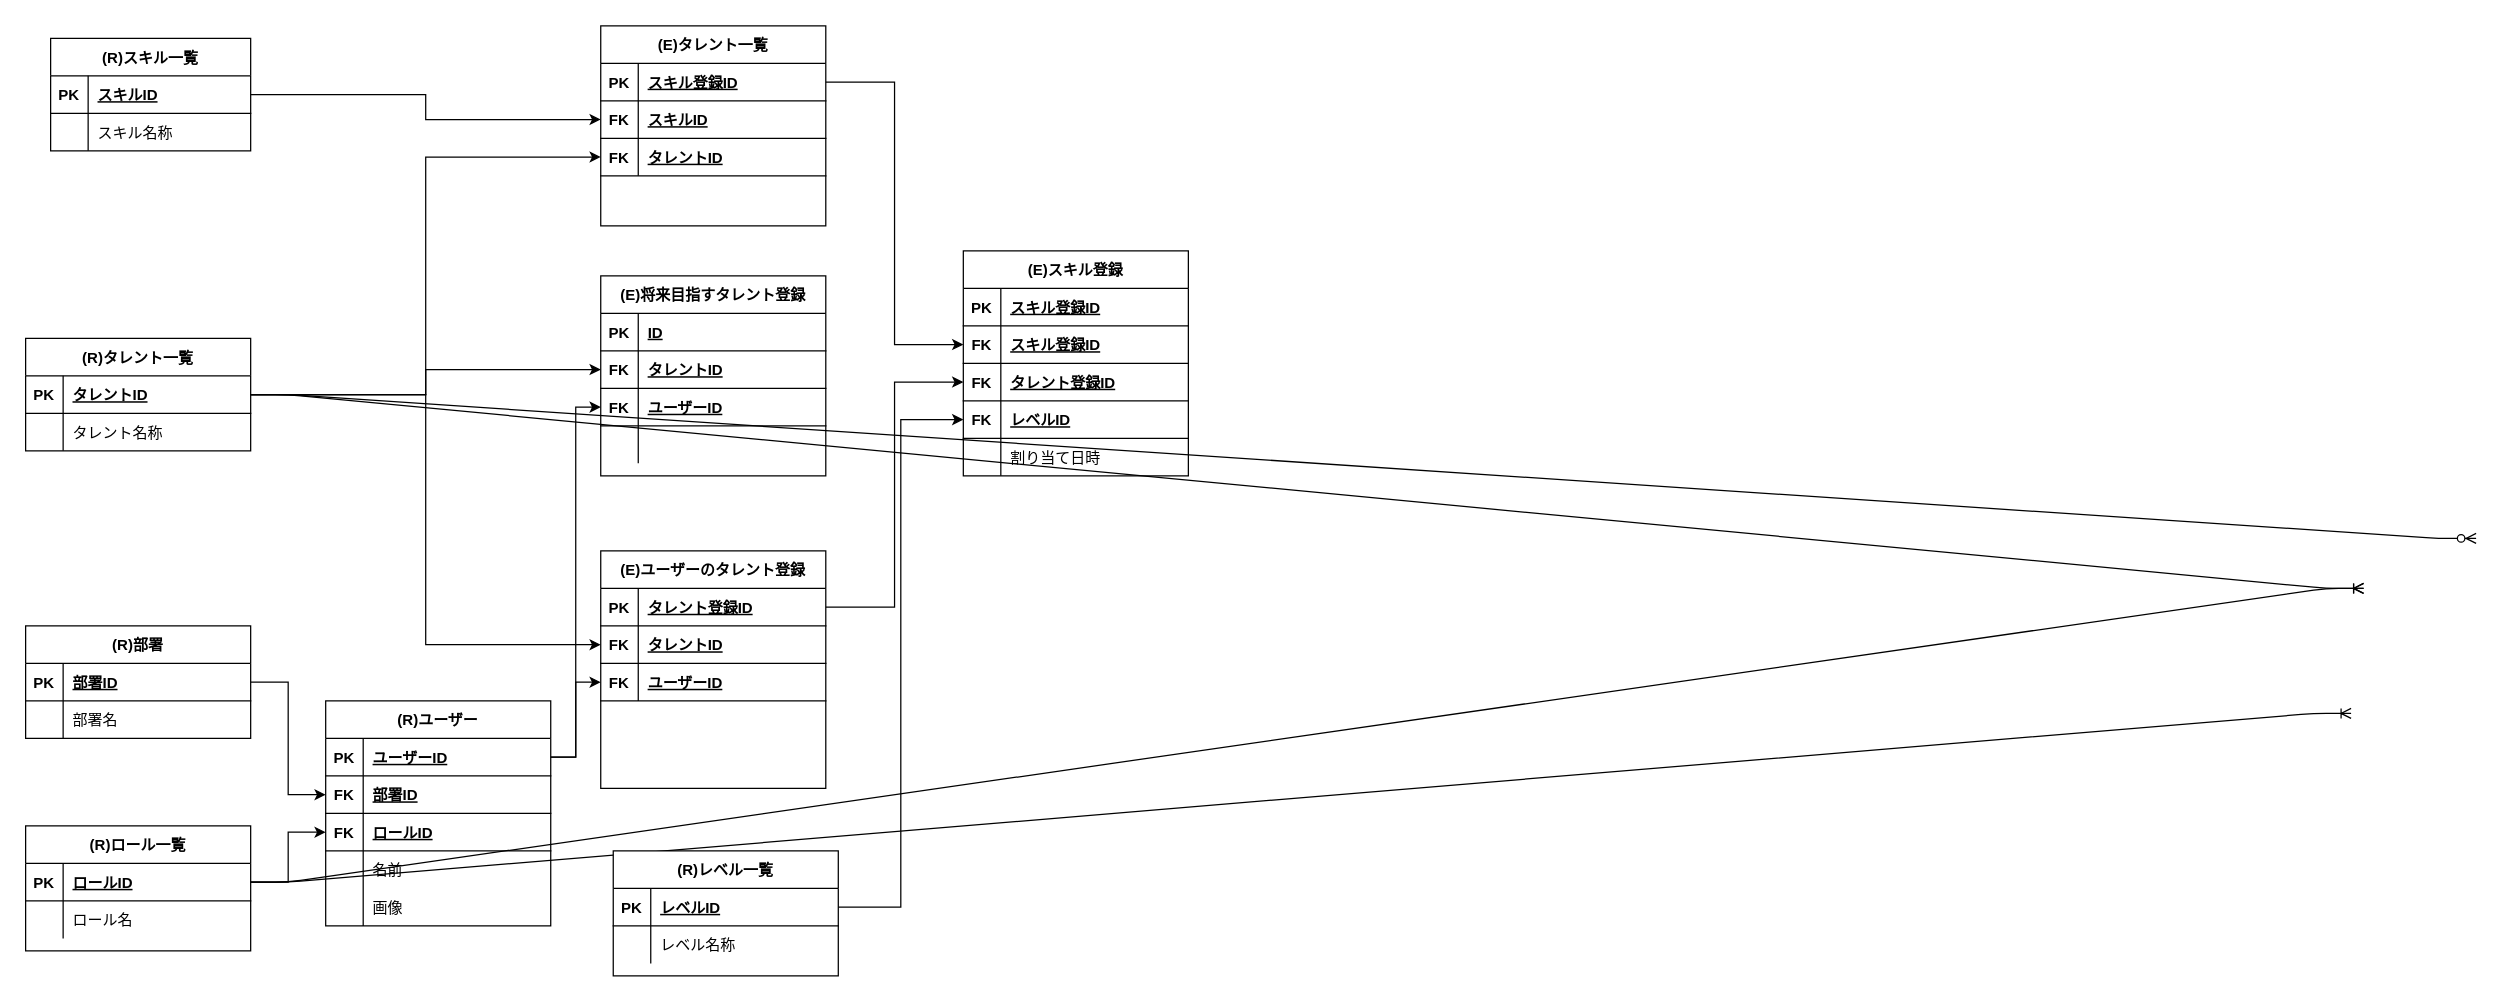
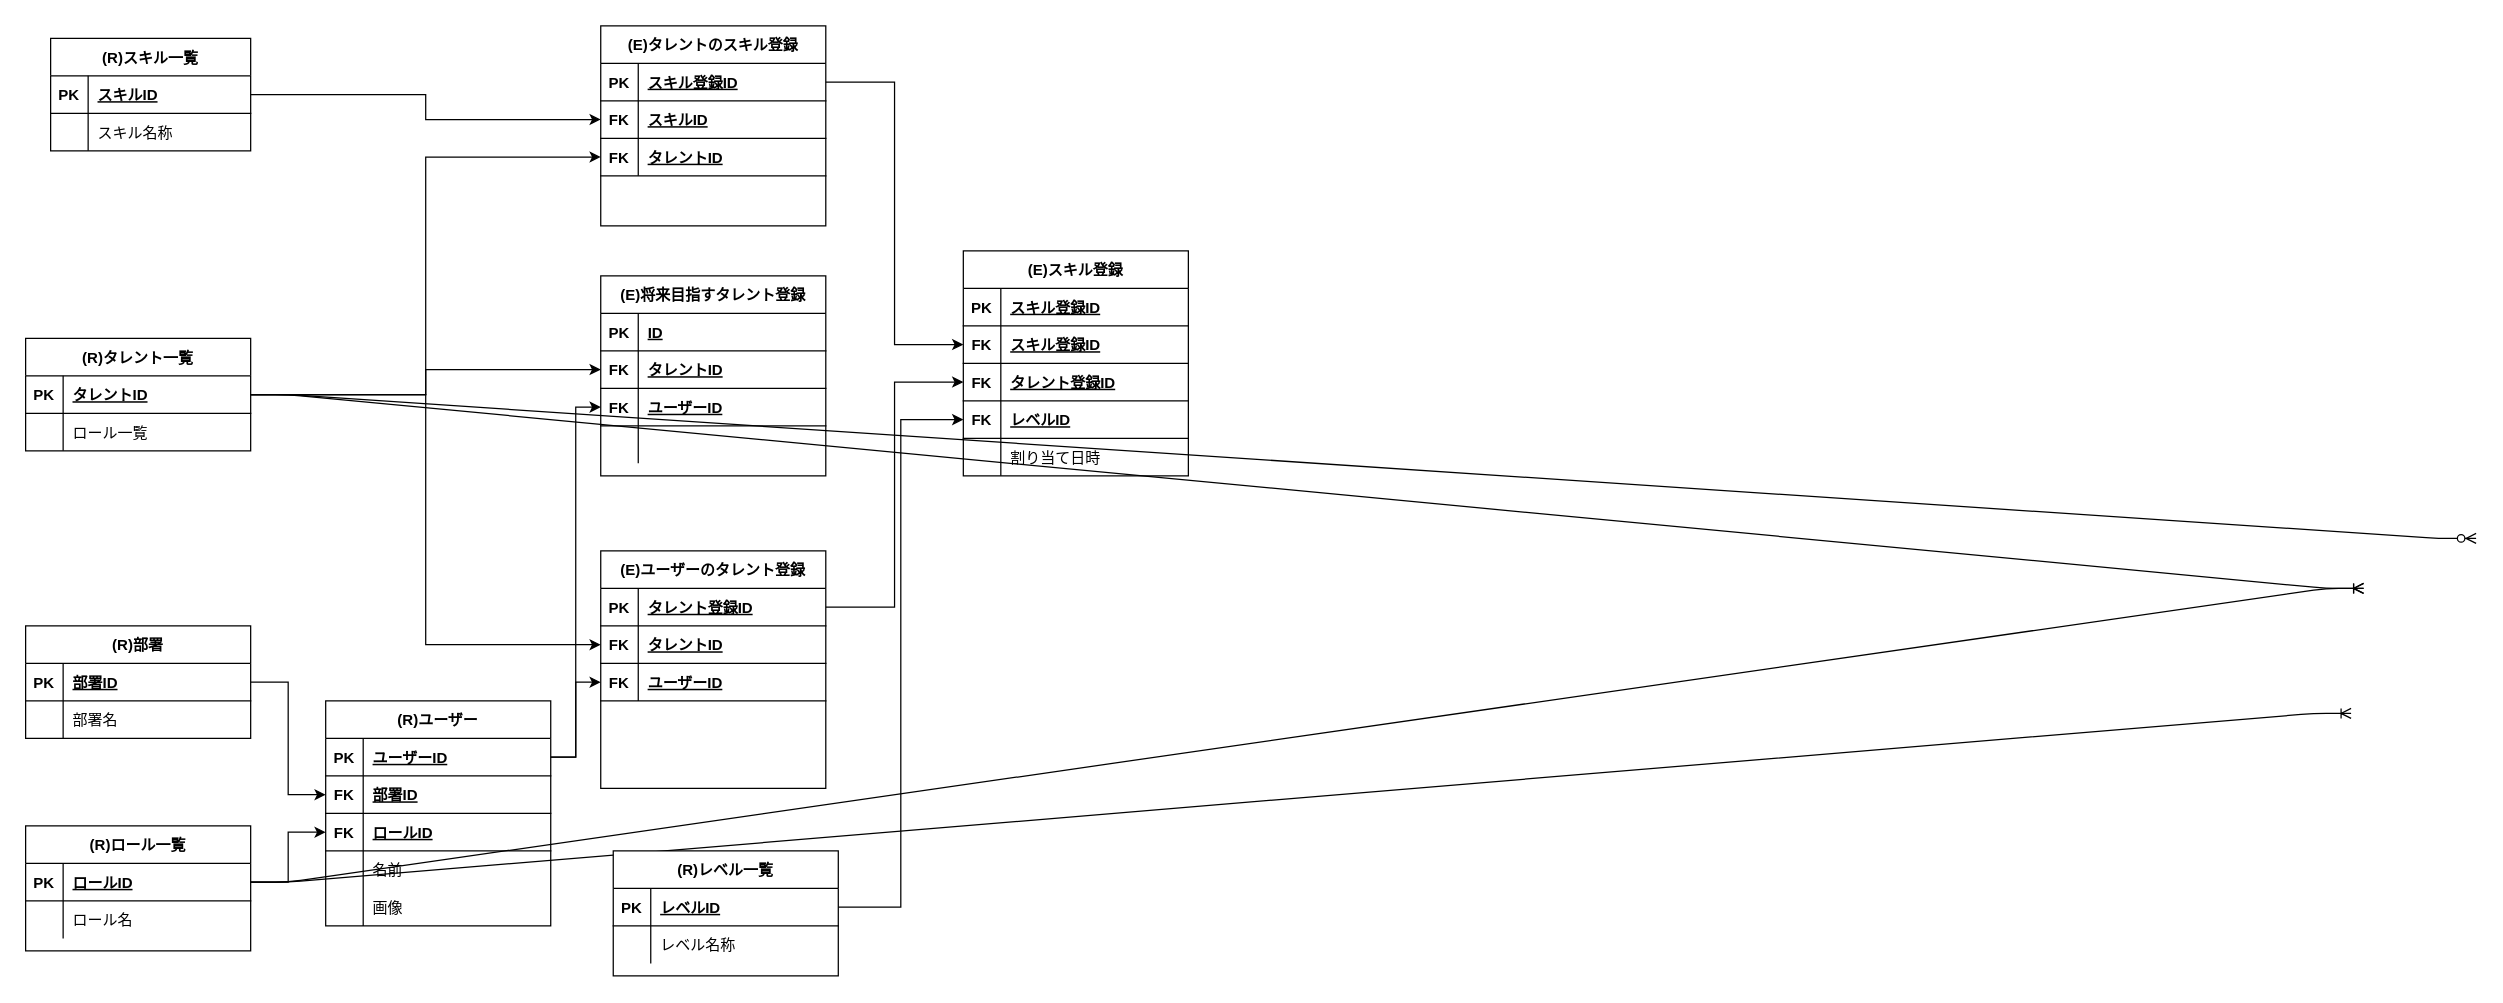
node "(E)タレント一覧": label "(E)タレント一覧" -> "(E)タレントのスキル登録"
node "タレント名称": label "タレント名称" -> "ロール一覧"
